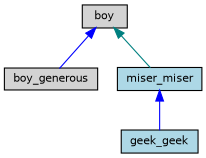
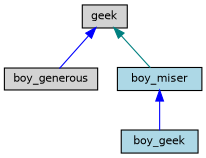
node "boy": label "boy" -> "geek"
node "miser_miser": label "miser_miser" -> "boy_miser"
node "geek_geek": label "geek_geek" -> "boy_geek"
